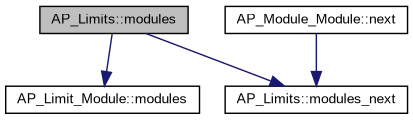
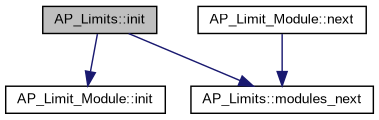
node "AP_Limits::modules": label "AP_Limits::modules" -> "AP_Limits::init"
node "AP_Module_Module::next": label "AP_Module_Module::next" -> "AP_Limit_Module::next"
node "AP_Limit_Module::modules": label "AP_Limit_Module::modules" -> "AP_Limit_Module::init"
